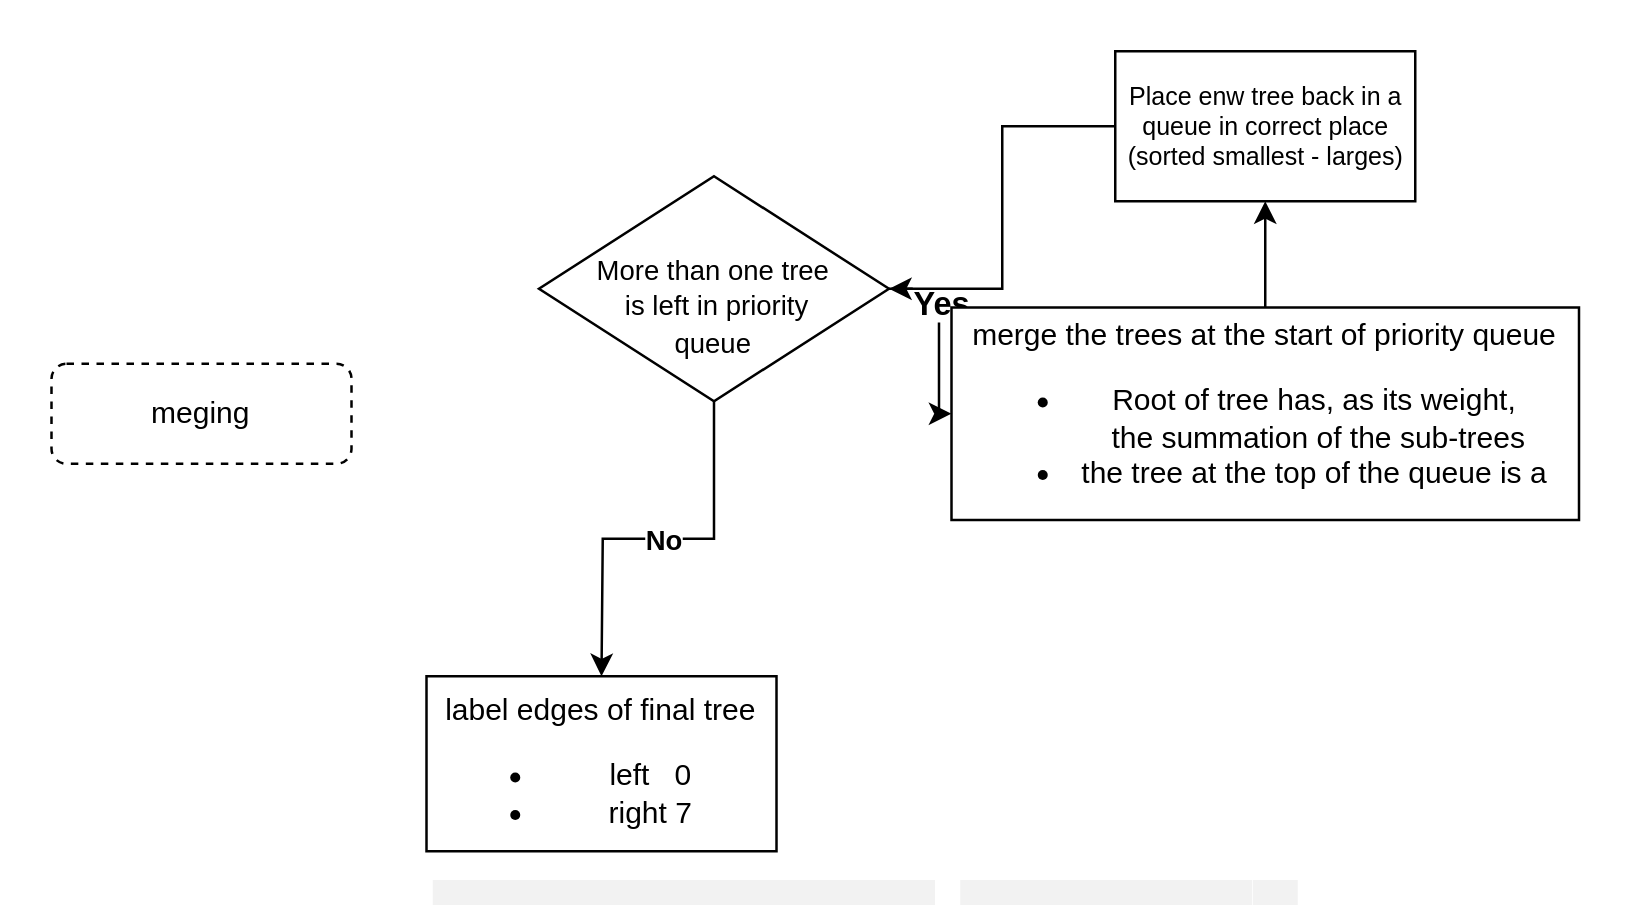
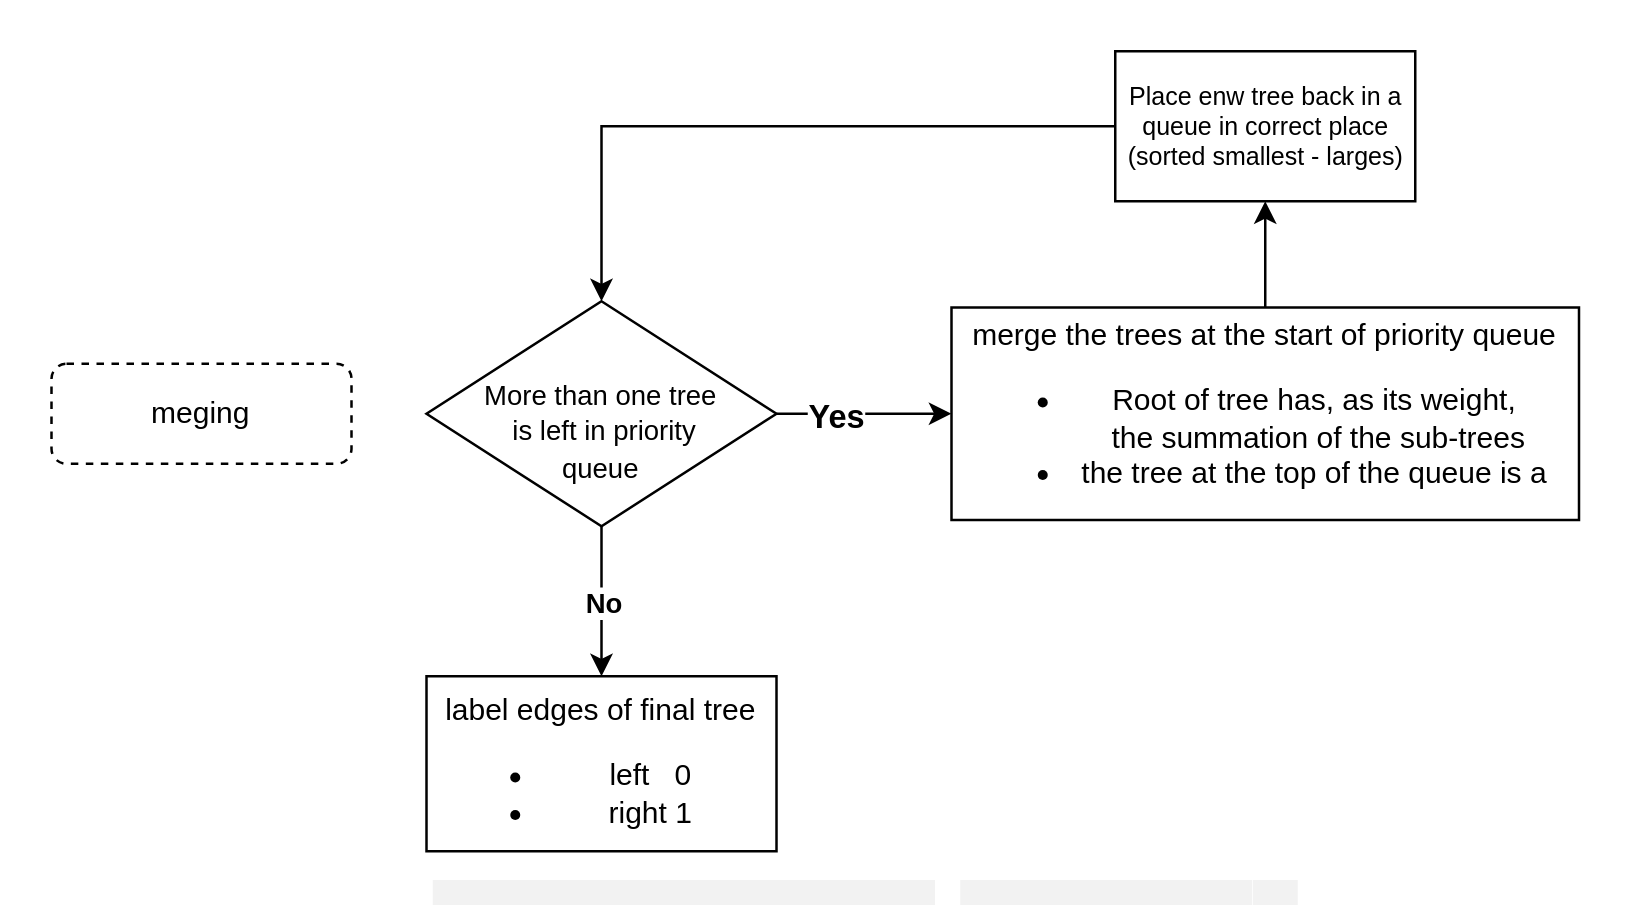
node "More than one tree is left in priority queue": moved (714, 289) -> (601, 414)
node "label edges of final tree left 0 right 7": label "label edges of final tree left 0 right 7" -> "label edges of final tree left 0 right 1"
